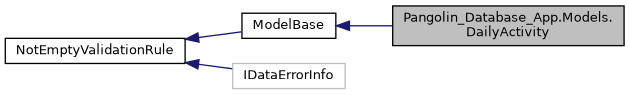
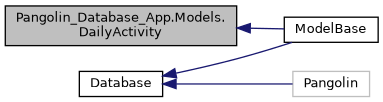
edge "Pangolin_Database_App.Models. DailyActivity" -> "ModelBase": reversed
node "NotEmptyValidationRule": label "NotEmptyValidationRule" -> "Database"
node "IDataErrorInfo": label "IDataErrorInfo" -> "Pangolin"
